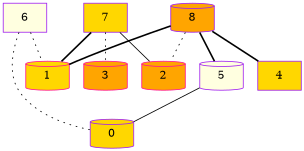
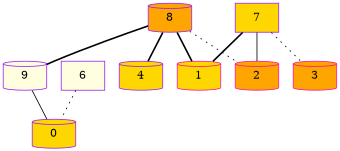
edge "6" -- "1": removed
node "5": label "5" -> "9"
node "4": shape box -> cylinder
